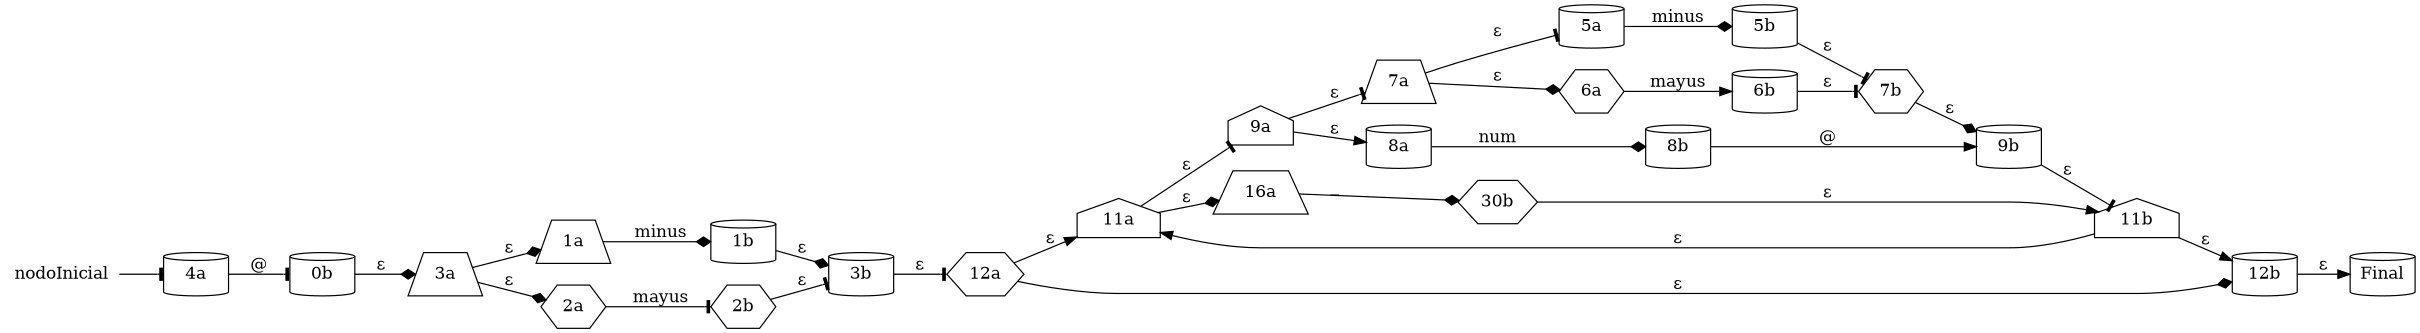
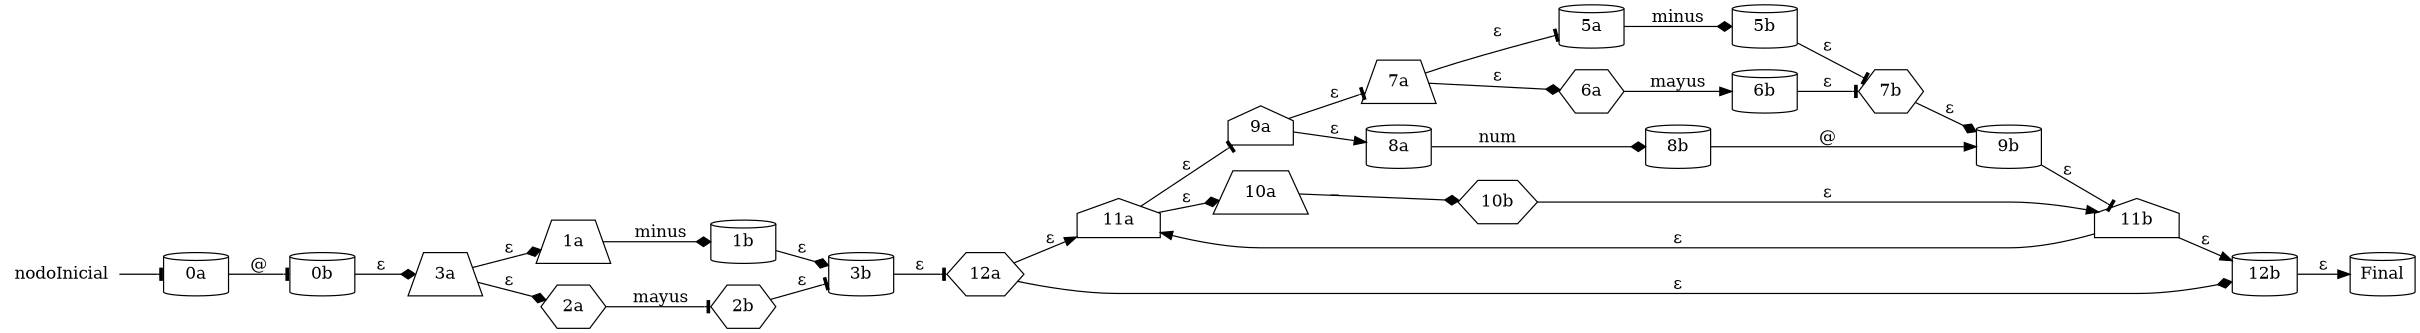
node "16a": label "16a" -> "10a"
node "30b": label "30b" -> "10b"
node "4a": label "4a" -> "0a"
